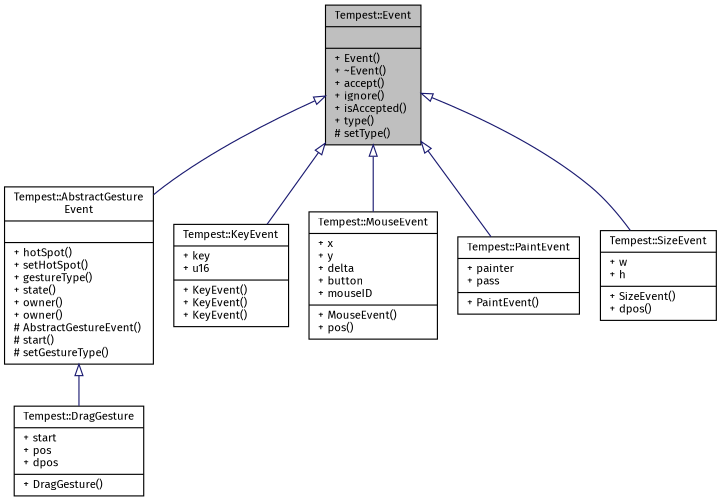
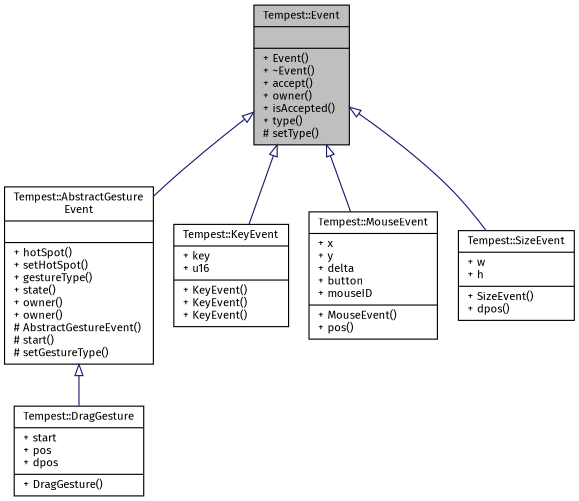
node "Tempest::Event": text "+ ignore()" -> "+ owner()"
node "Tempest::PaintEvent": removed
